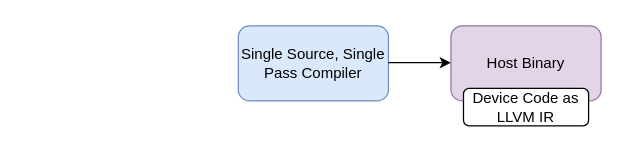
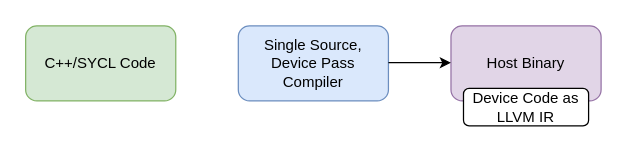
node "C++/SYCL Code": added
node "Single Source, Single Pass Compiler": label "Single Source, Single Pass Compiler" -> "Single Source, Device Pass Compiler"
